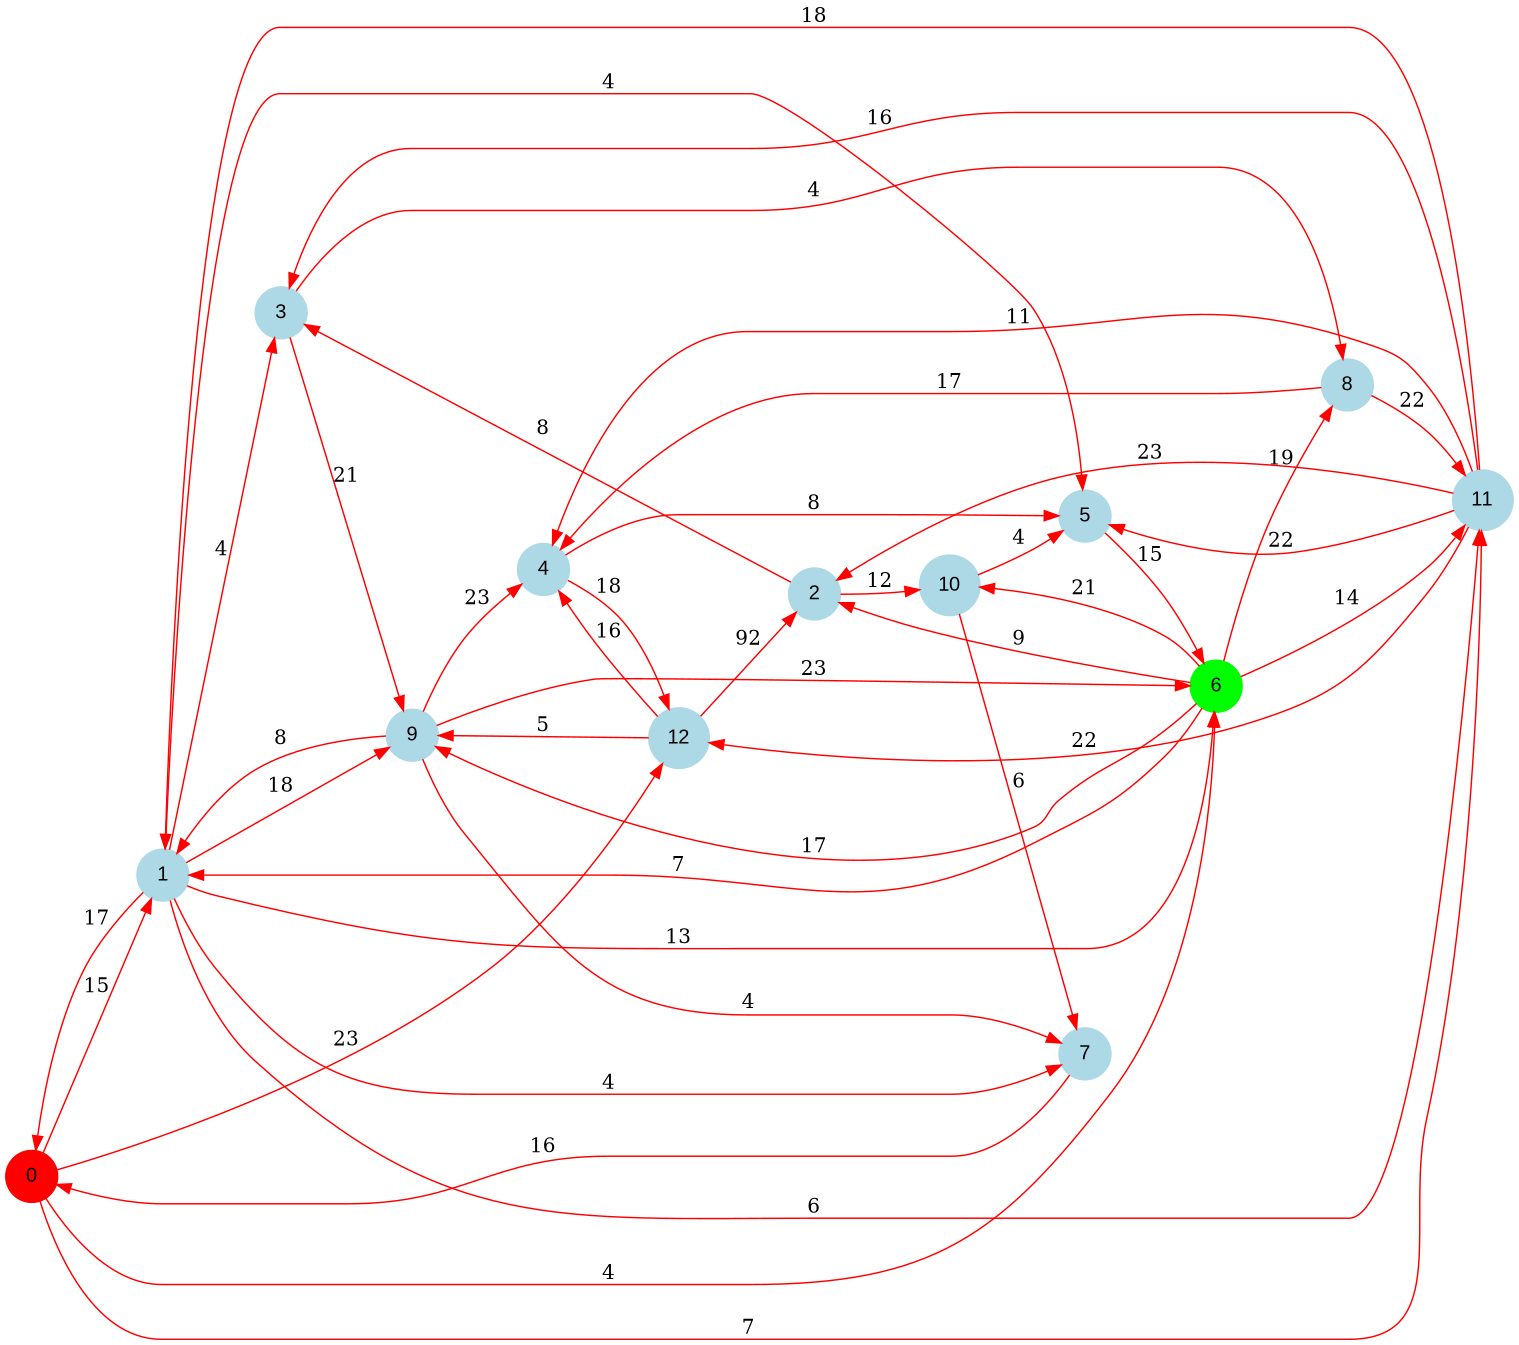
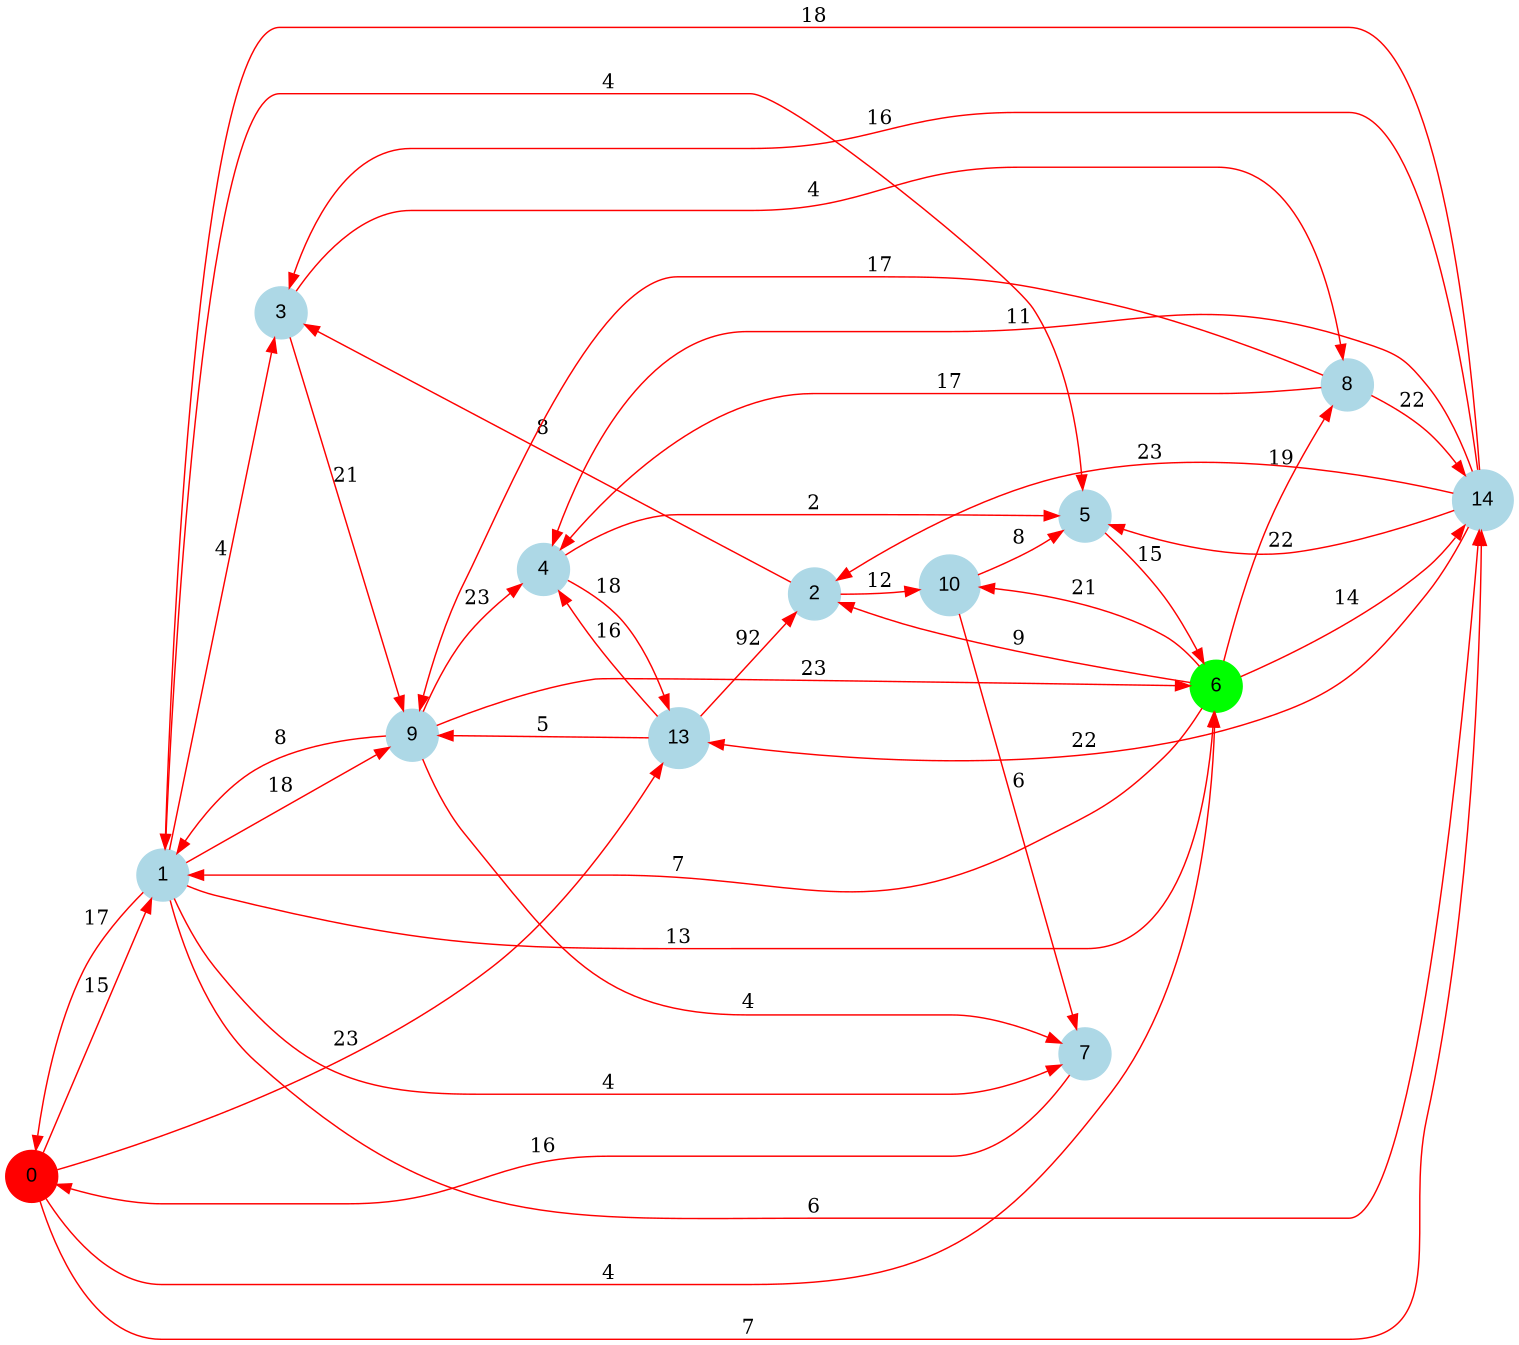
node "11": label "11" -> "14"
edge "4" -> "5": label "8" -> "2"
edge "10" -> "5": label "4" -> "8"
node "12": label "12" -> "13"
edge "6" -> "9": now "8" -> "9"
